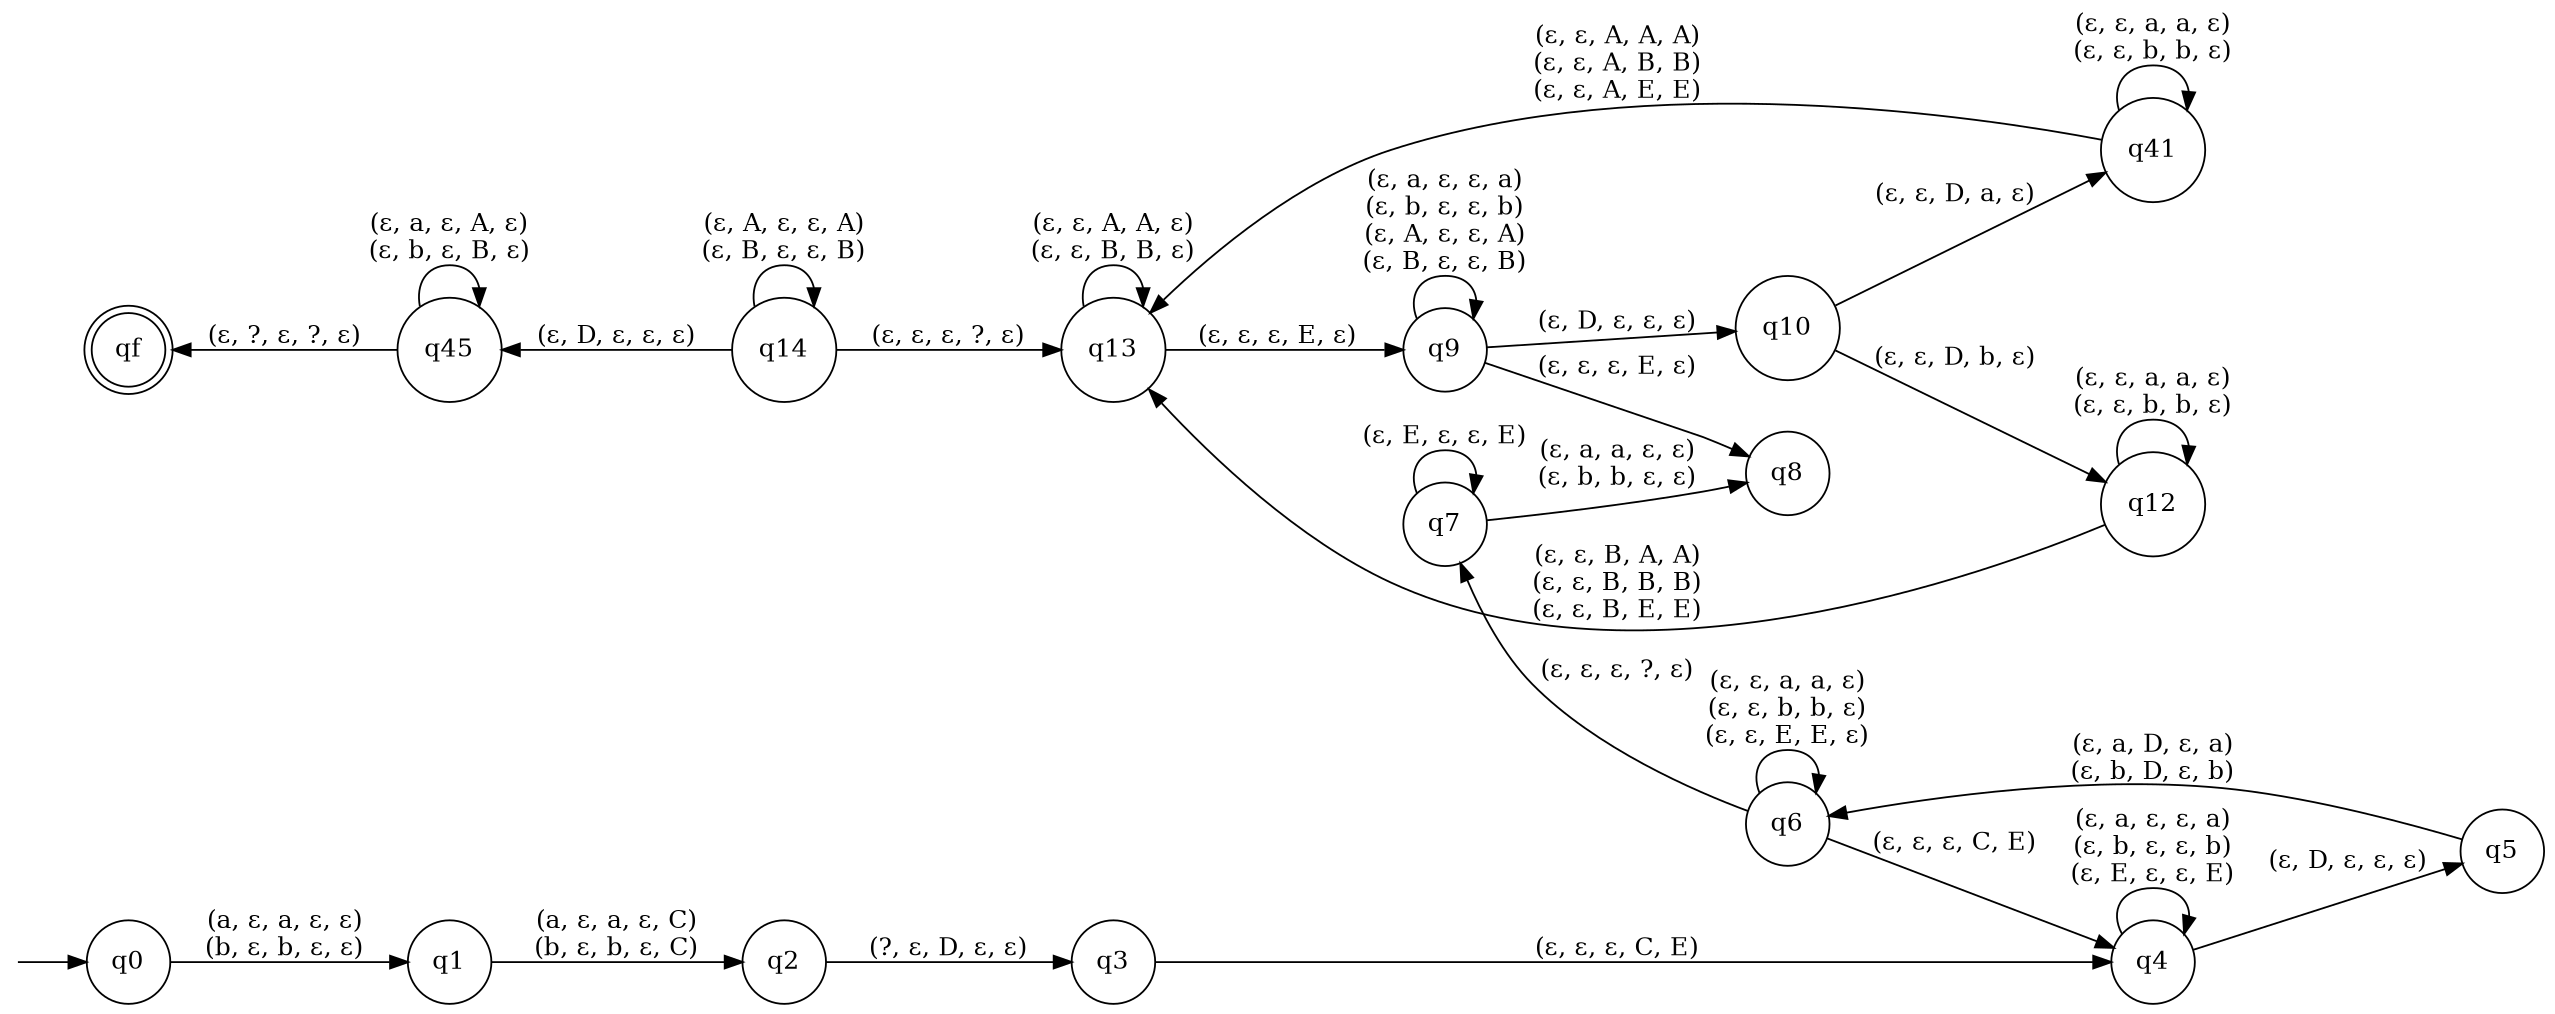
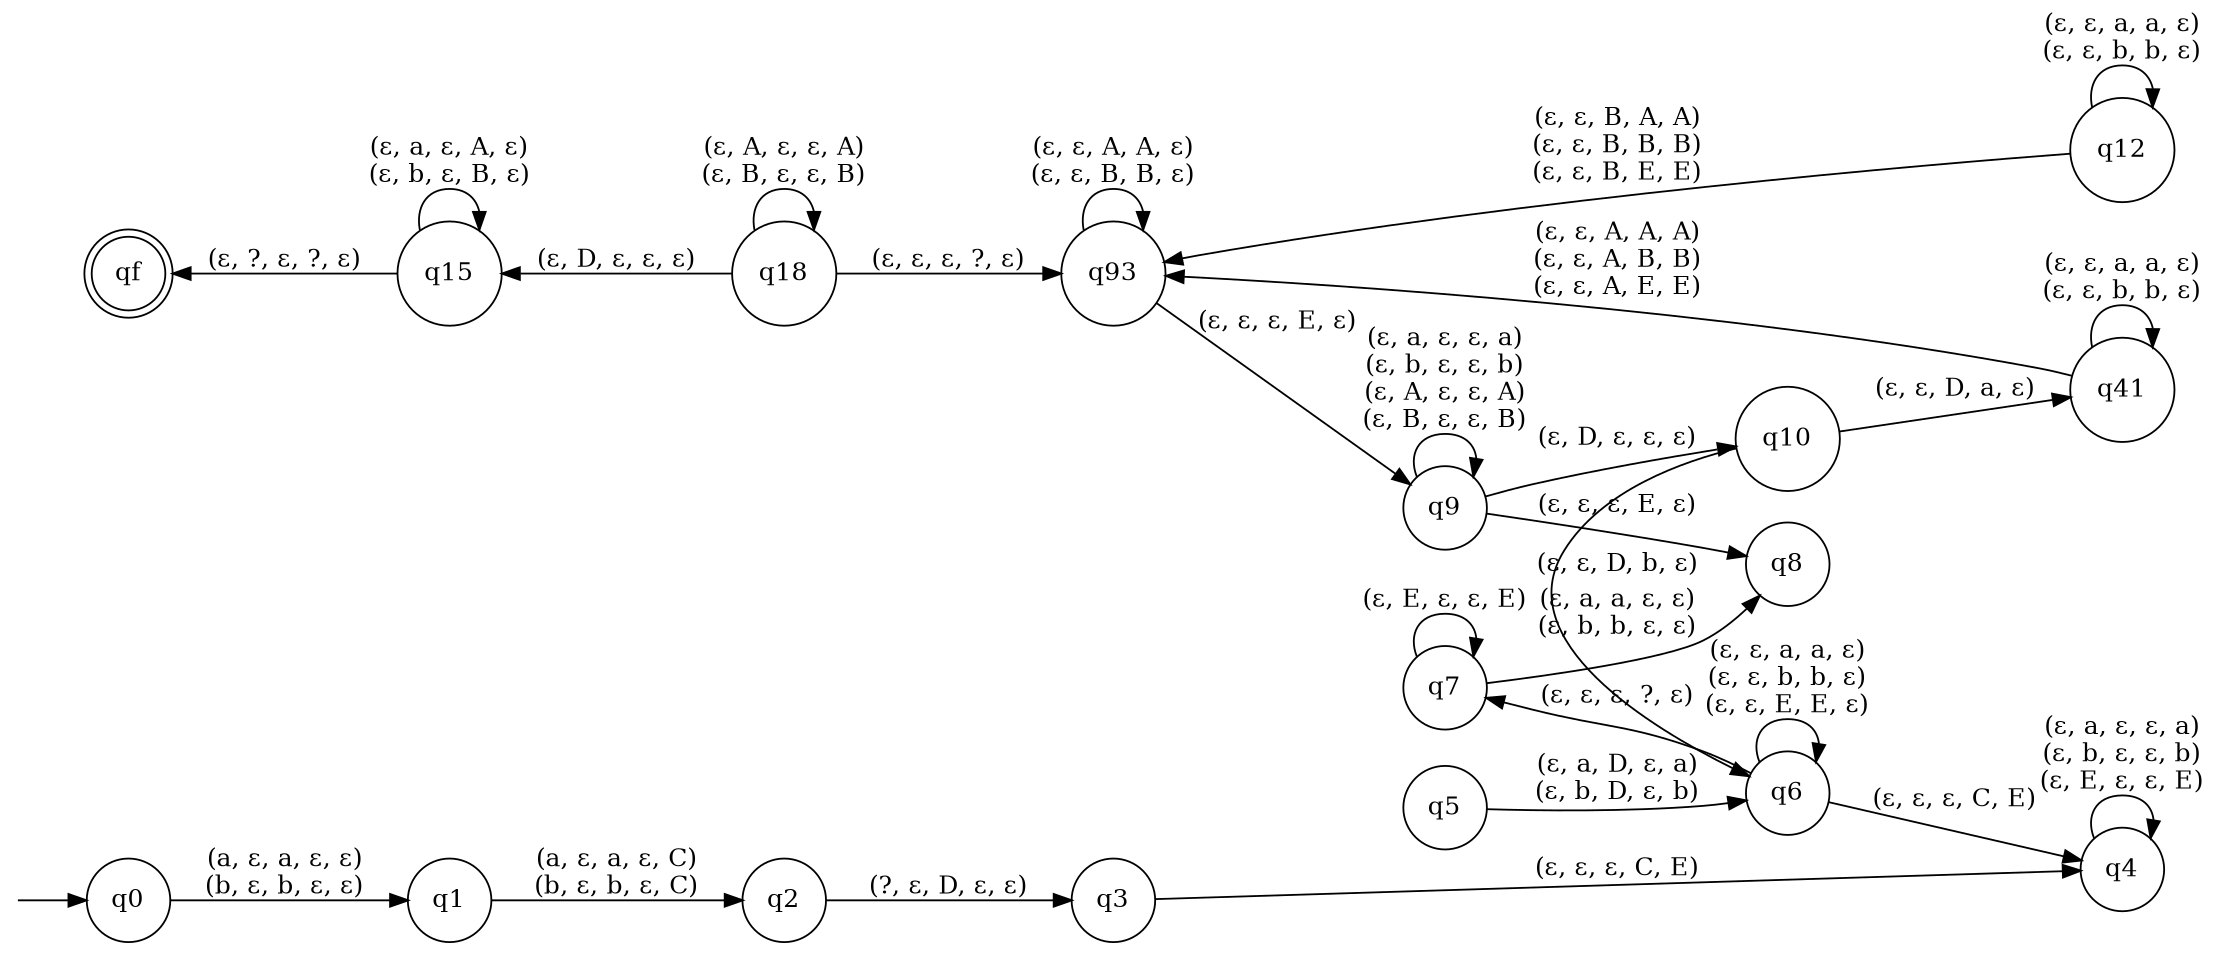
node "q45": label "q45" -> "q15"
node "q14": label "q14" -> "q18"
node "q13": label "q13" -> "q93"
edge "q10" -> "q12": now "q10" -> "q6"
edge "q4" -> "q5": removed, label "(ε, D, ε, ε, ε)"
